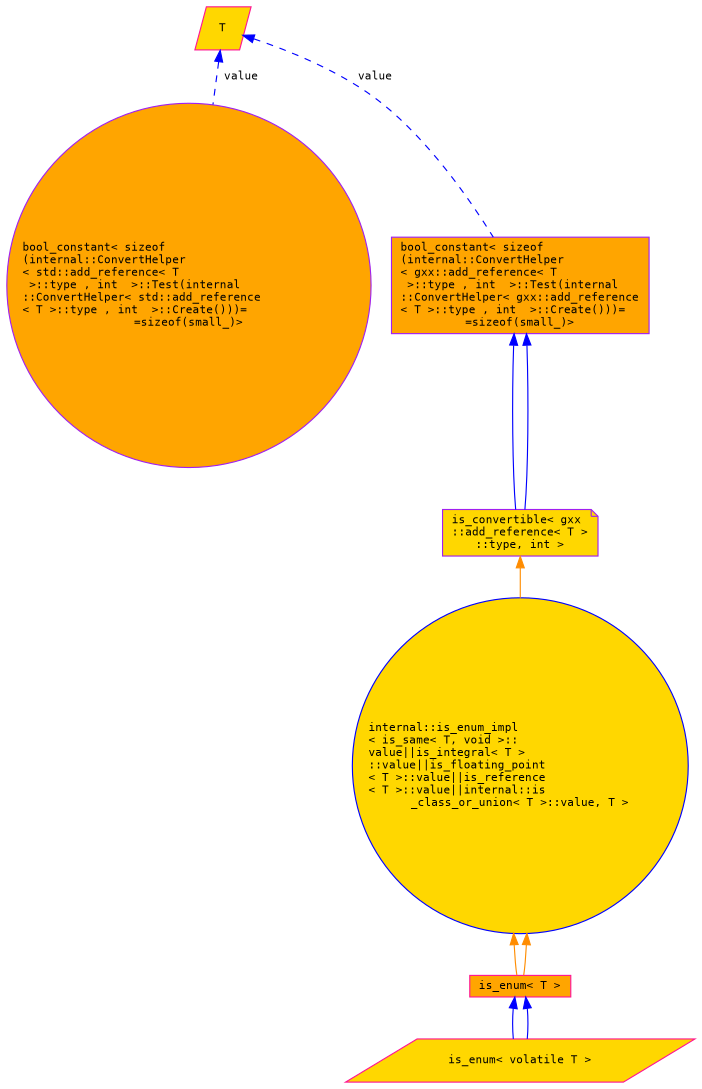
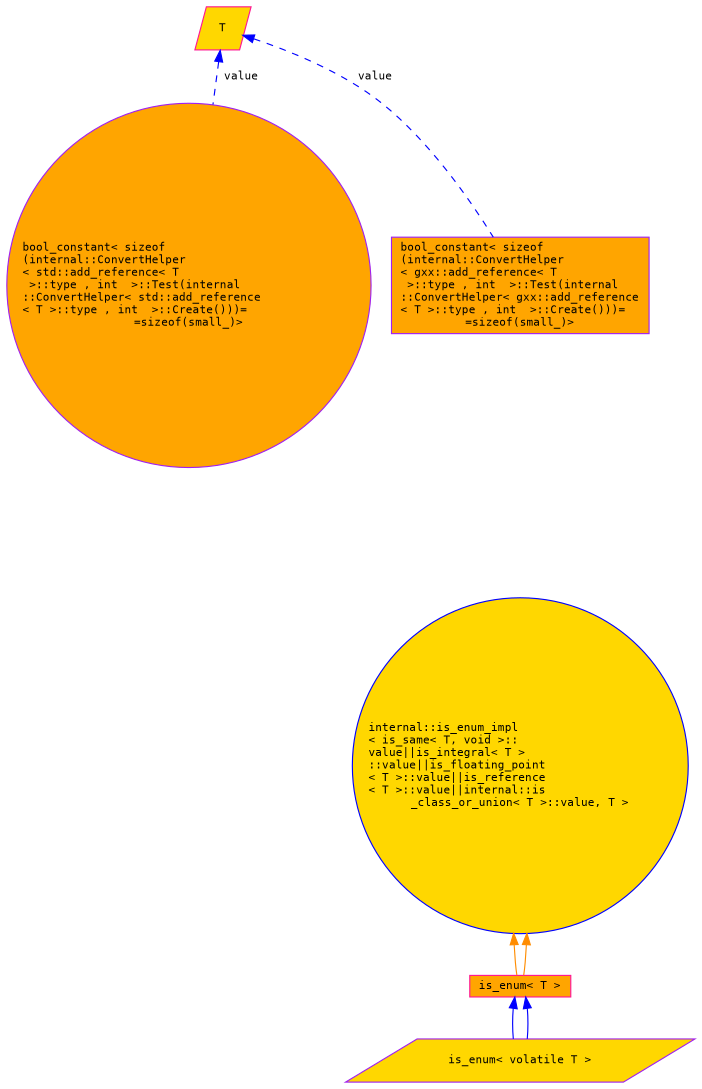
node "is_convertible< gxx ::add_reference< T > ::type, int >": removed
node "is_enum< volatile T >": color deeppink -> purple
